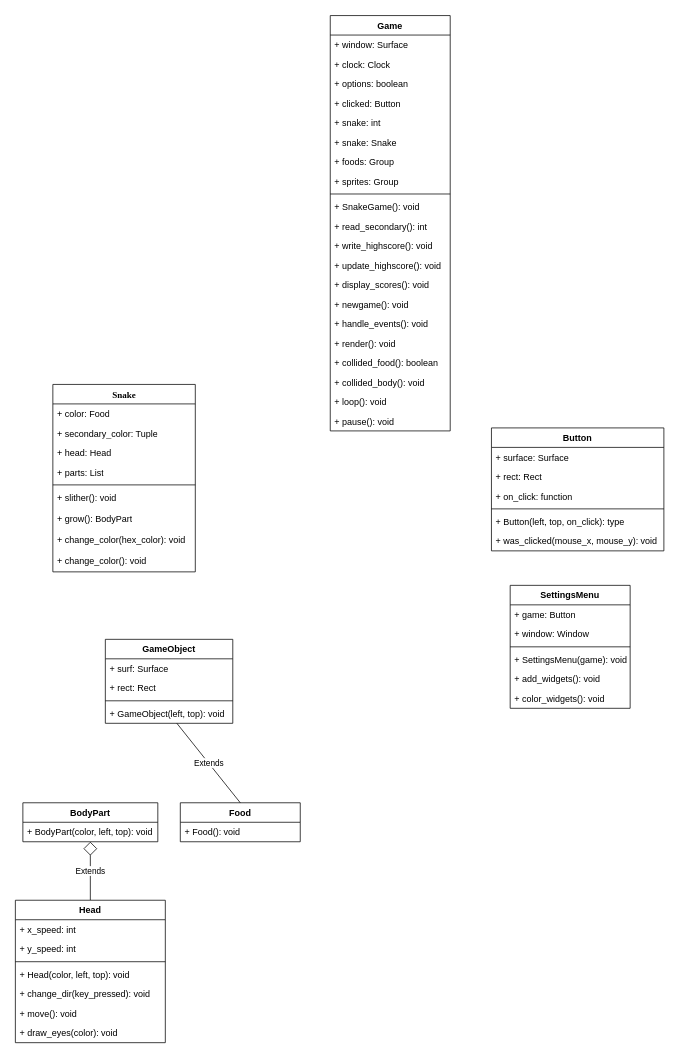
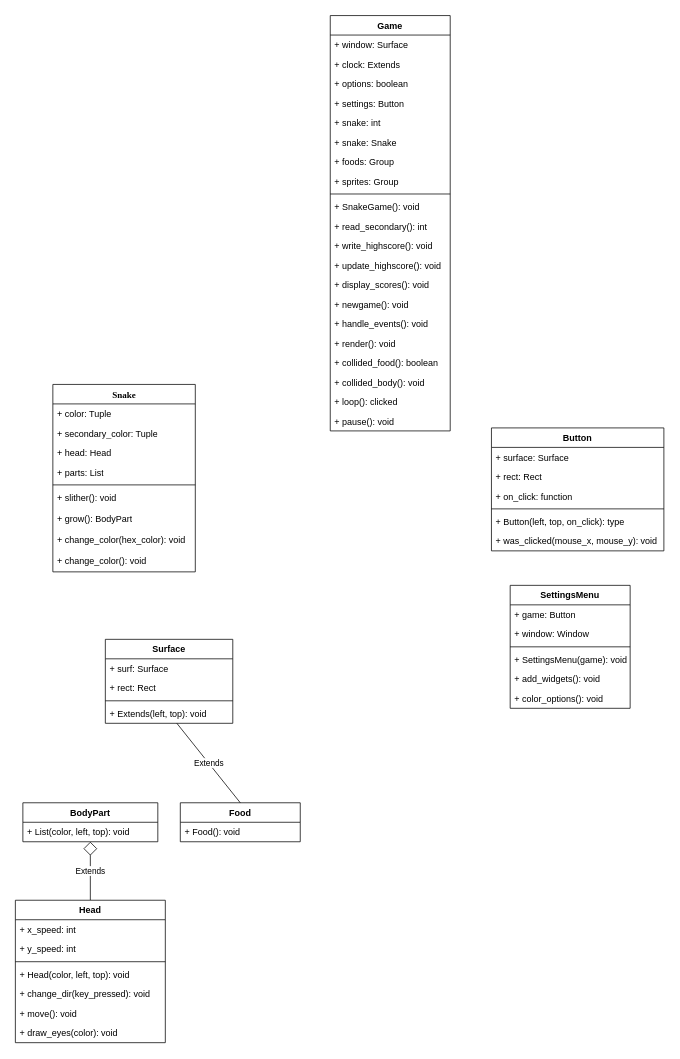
node "+ clock: Clock": label "+ clock: Clock" -> "+ clock: Extends"
node "+ clicked: Button": label "+ clicked: Button" -> "+ settings: Button"
node "+ loop(): void": label "+ loop(): void" -> "+ loop(): clicked"
node "+ color: Food": label "+ color: Food" -> "+ color: Tuple"
node "GameObject": label "GameObject" -> "Surface"
node "+ color_widgets(): void": label "+ color_widgets(): void" -> "+ color_options(): void"
node "+ GameObject(left, top): void": label "+ GameObject(left, top): void" -> "+ Extends(left, top): void"
node "+ BodyPart(color, left, top): void": label "+ BodyPart(color, left, top): void" -> "+ List(color, left, top): void"
